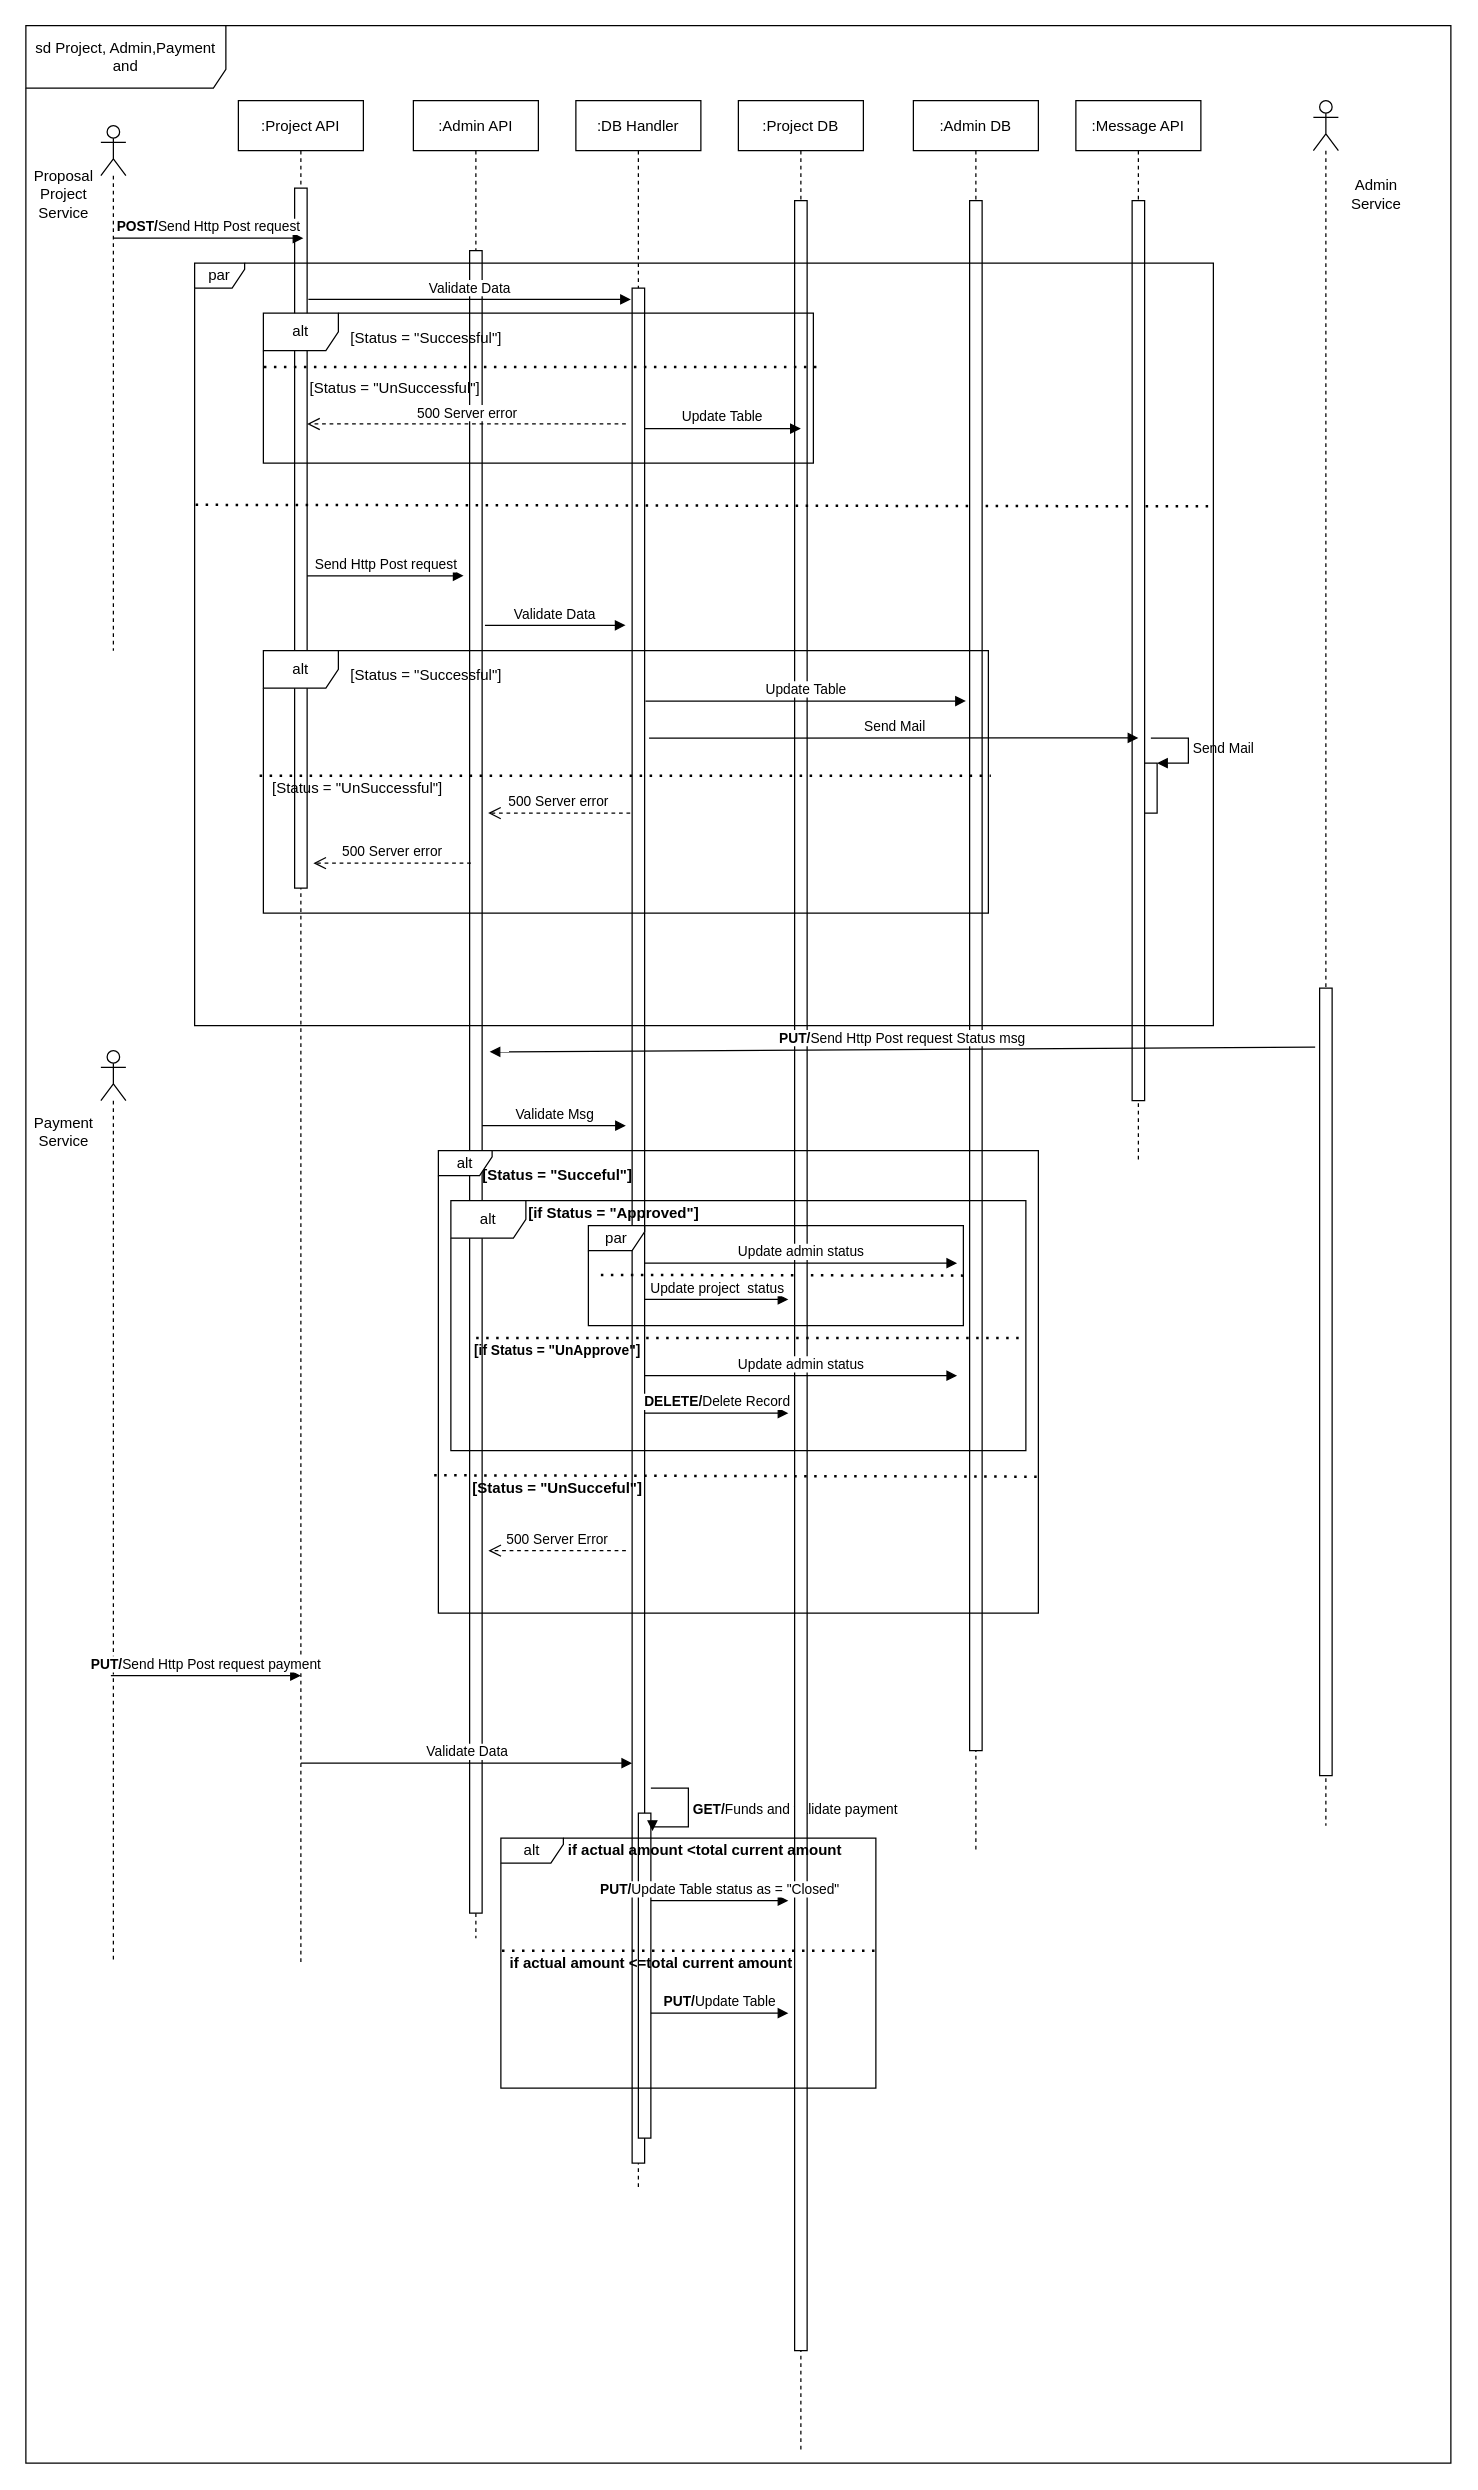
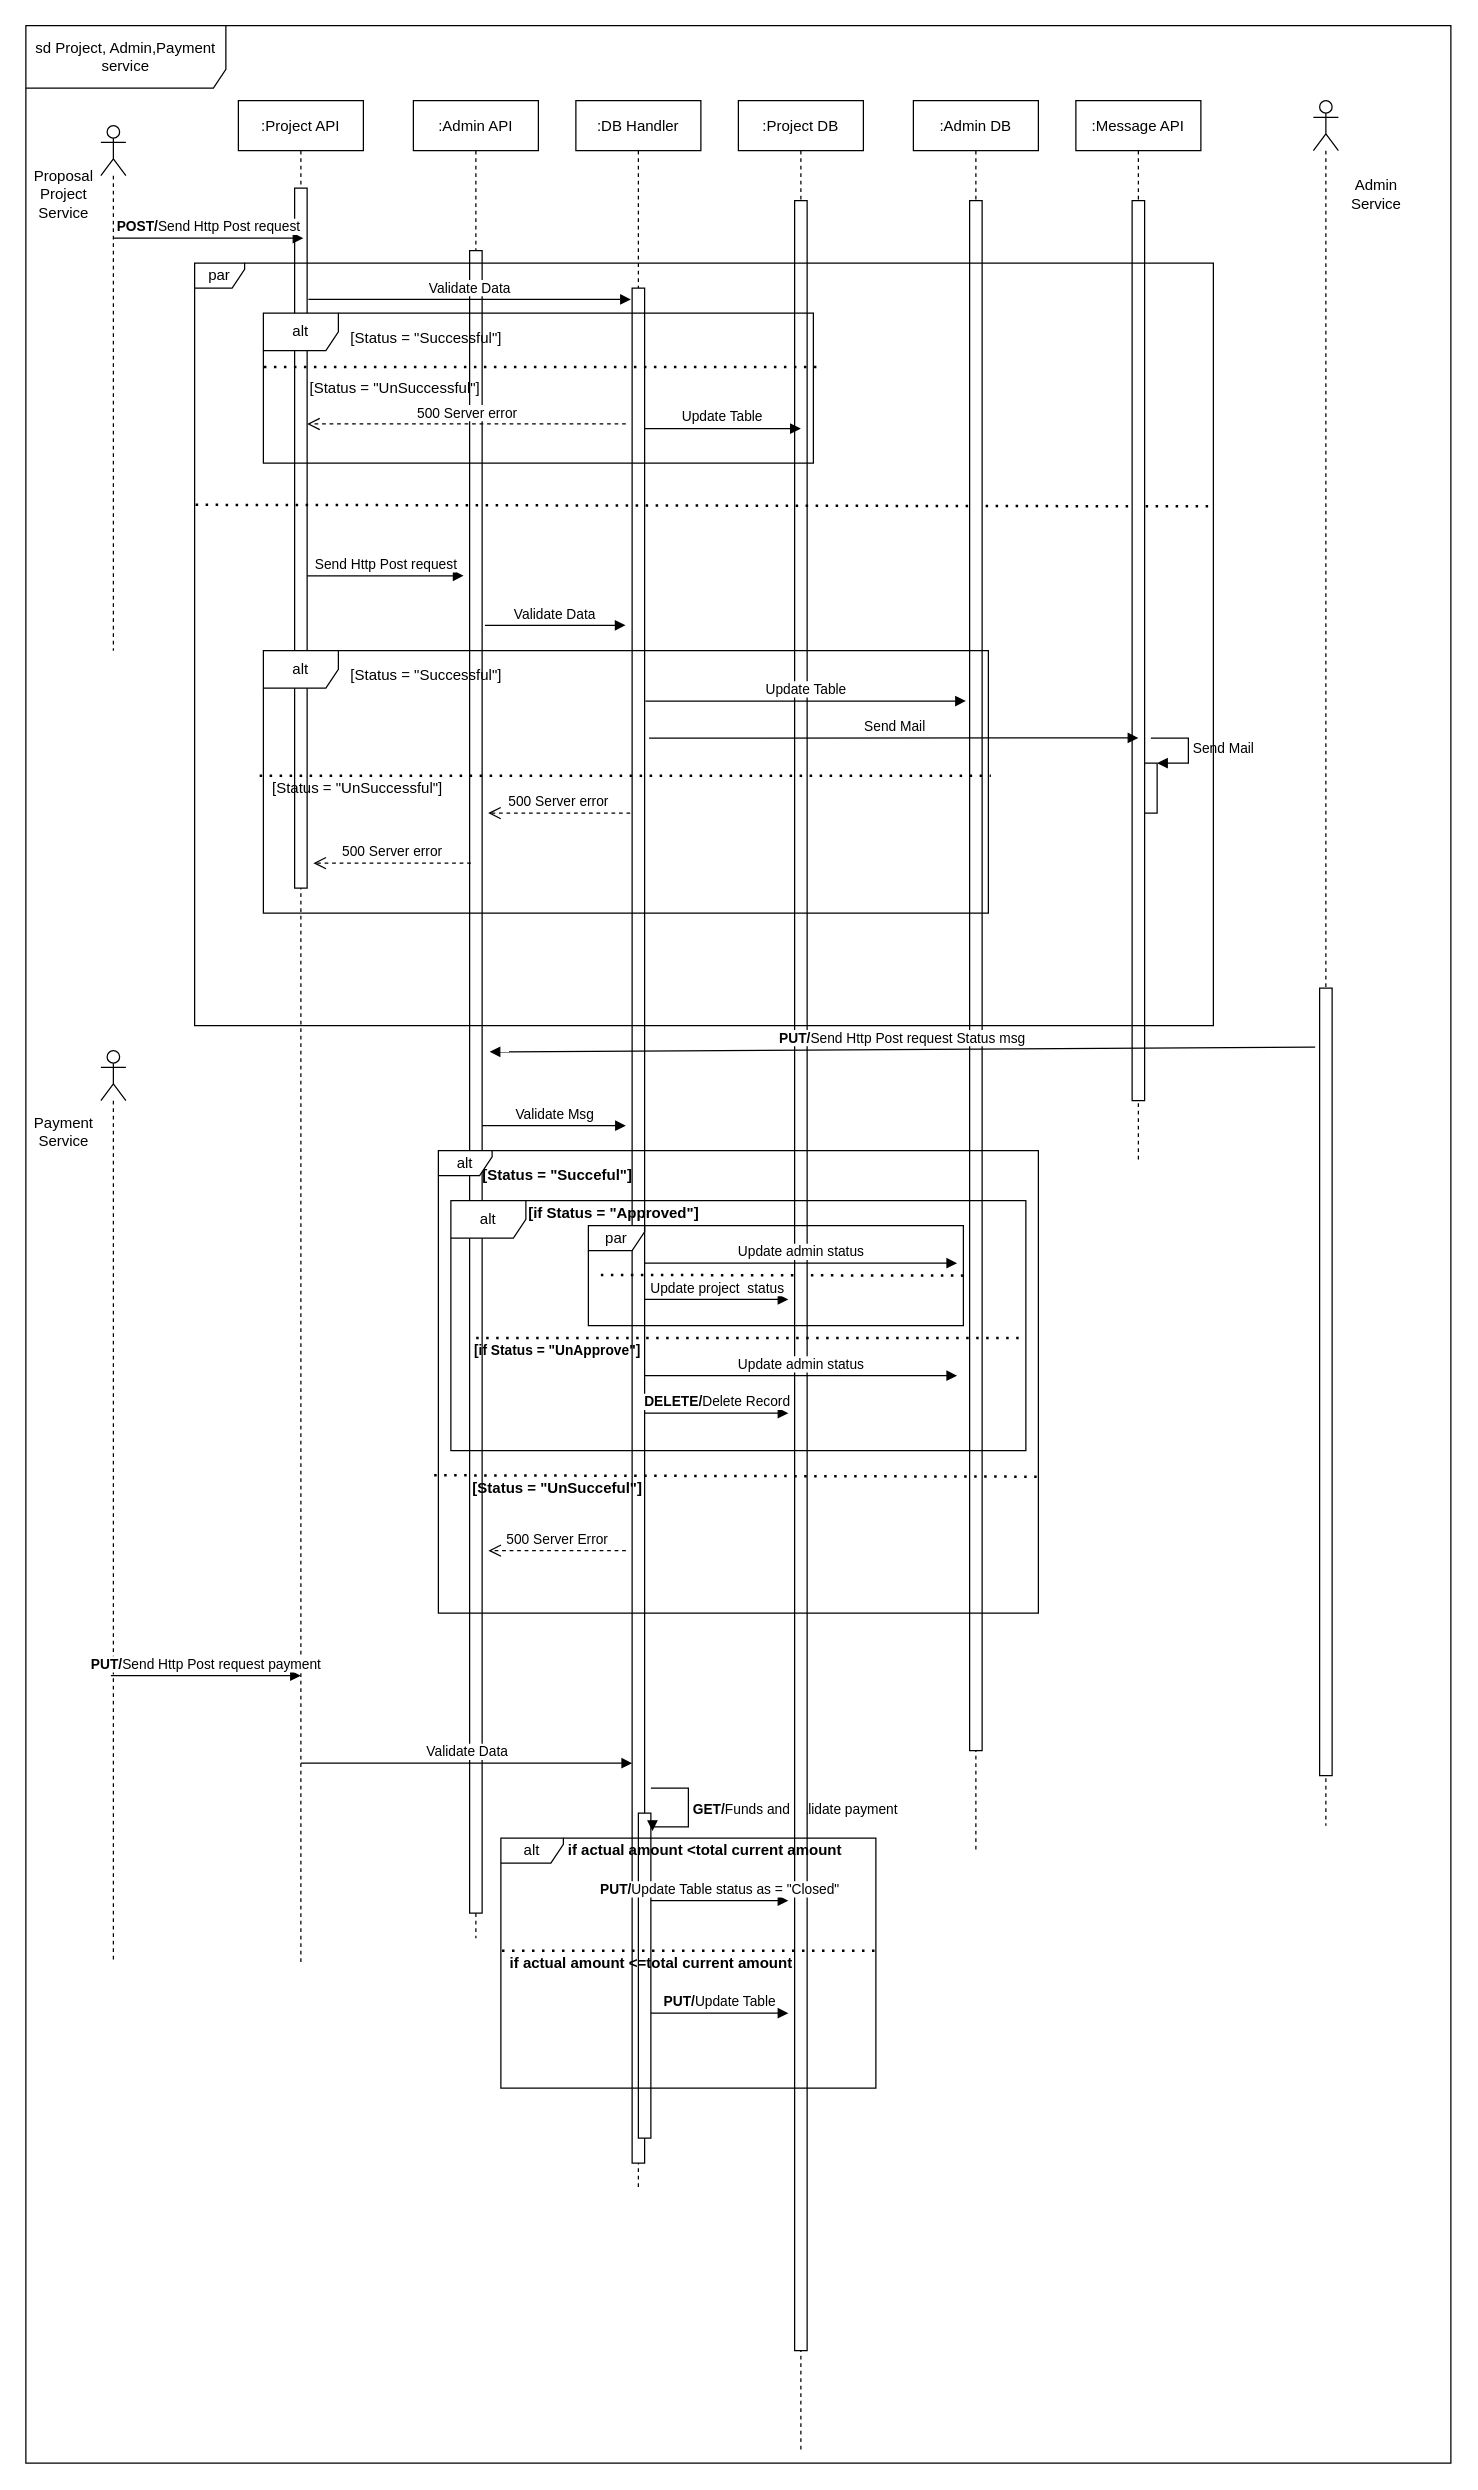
node "sd Project, Admin,Payment and": label "sd Project, Admin,Payment and" -> "sd Project, Admin,Payment service"
